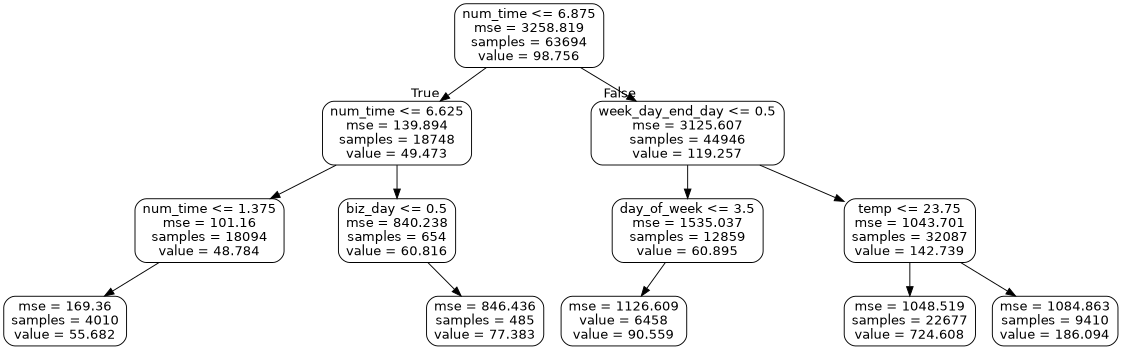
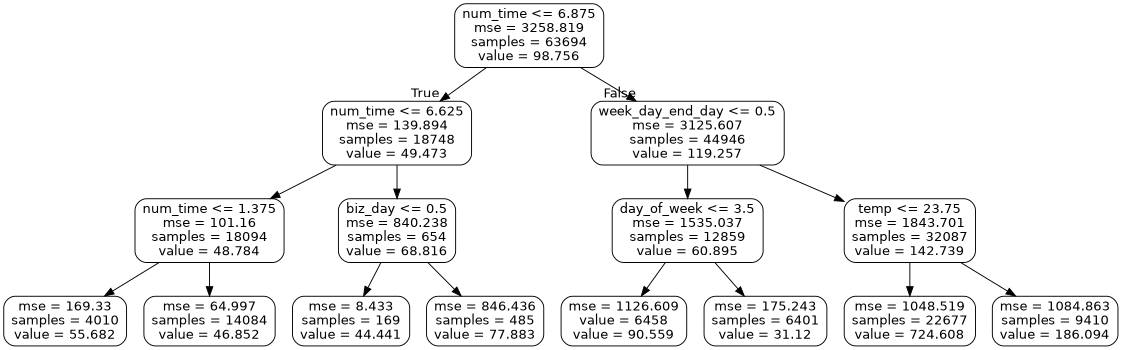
node "biz_day <= 0.5 mse = 840.238 samples = 654 value = 60.816": label "biz_day <= 0.5 mse = 840.238 samples = 654 value = 60.816" -> "biz_day <= 0.5 mse = 840.238 samples = 654 value = 68.816"
node "temp <= 23.75 mse = 1043.701 samples = 32087 value = 142.739": label "temp <= 23.75 mse = 1043.701 samples = 32087 value = 142.739" -> "temp <= 23.75 mse = 1843.701 samples = 32087 value = 142.739"
node "mse = 169.36 samples = 4010 value = 55.682": label "mse = 169.36 samples = 4010 value = 55.682" -> "mse = 169.33 samples = 4010 value = 55.682"
node "mse = 64.997 samples = 14084 value = 46.852": added
node "mse = 8.433 samples = 169 value = 44.441": added
node "mse = 846.436 samples = 485 value = 77.383": label "mse = 846.436 samples = 485 value = 77.383" -> "mse = 846.436 samples = 485 value = 77.883"
node "mse = 175.243 samples = 6401 value = 31.12": added
